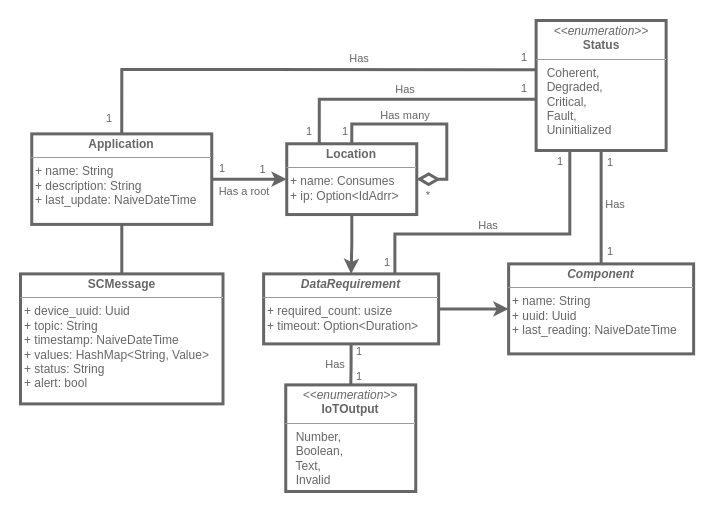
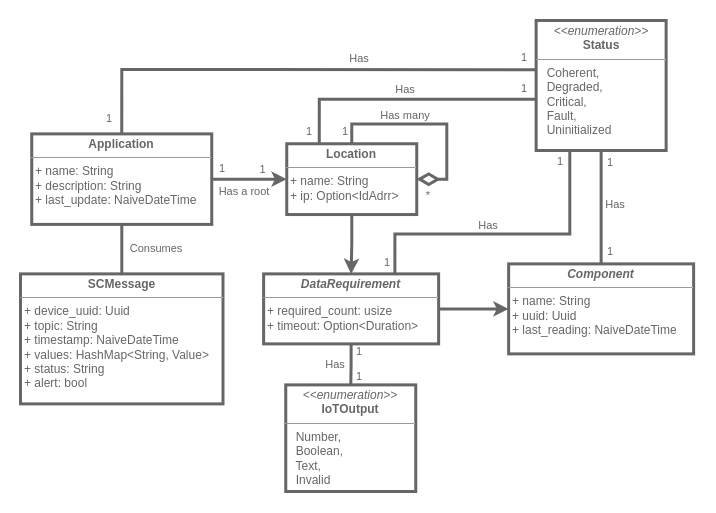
node "Location + name: Consumes + ip: Option<IdAdrr>": label "Location + name: Consumes + ip: Option<IdAdrr>" -> "Location + name: String + ip: Option<IdAdrr>"
node "Consumes": added
